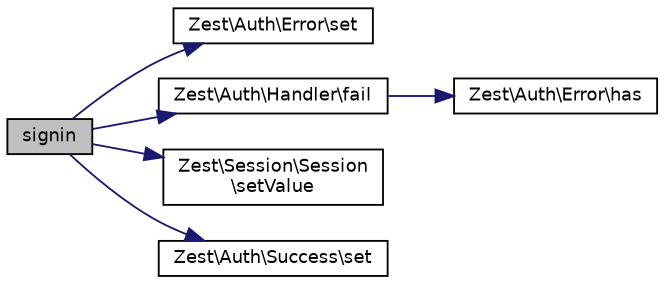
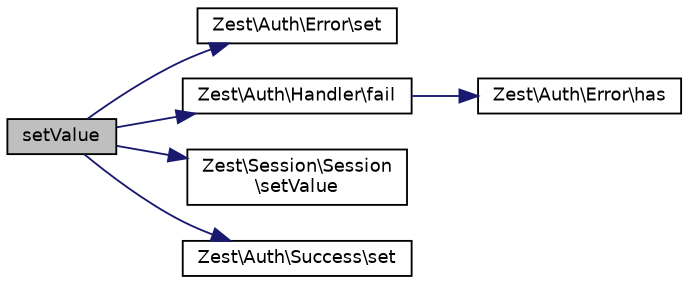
node "signin": label "signin" -> "setValue"
